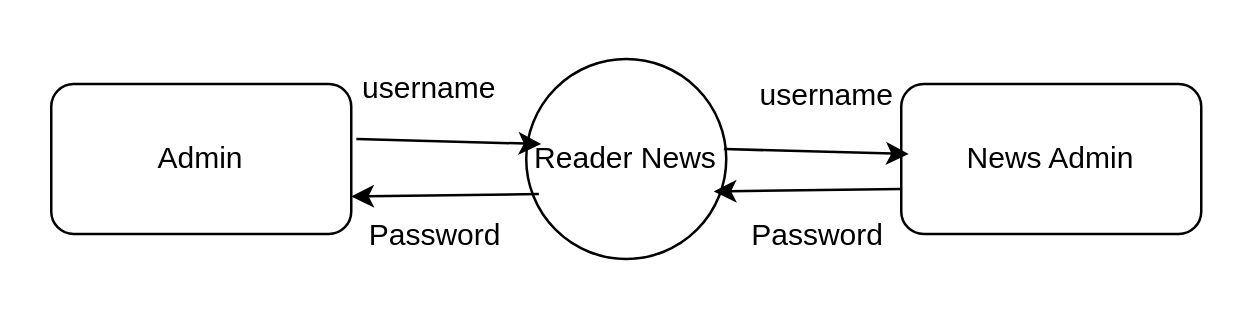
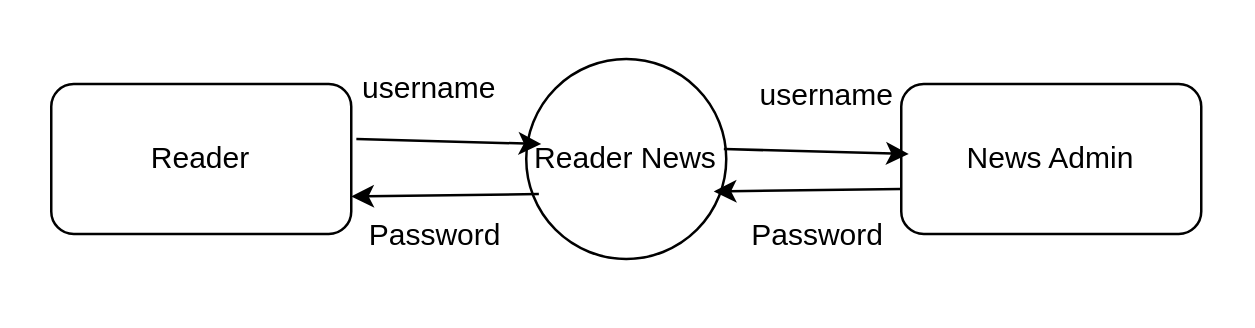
node "Admin": label "Admin" -> "Reader"
